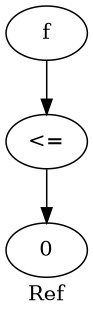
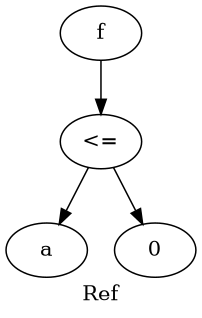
node "a": added
